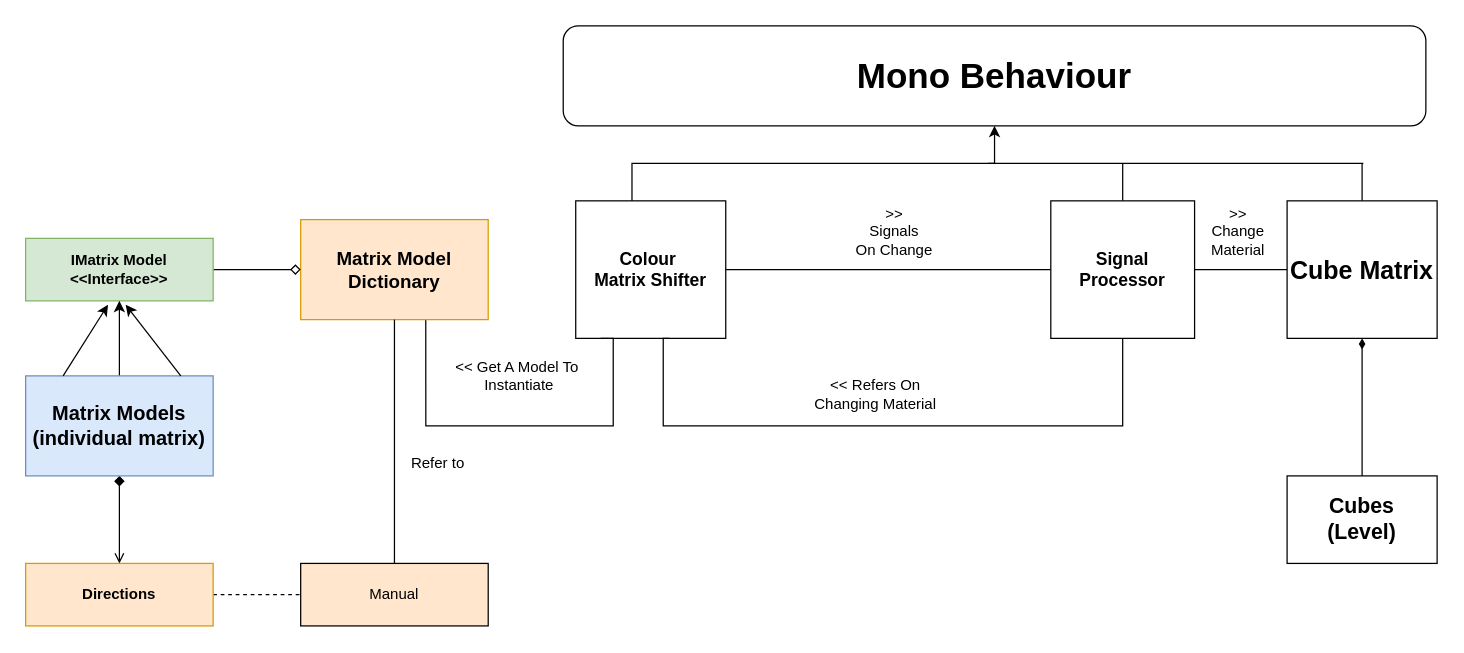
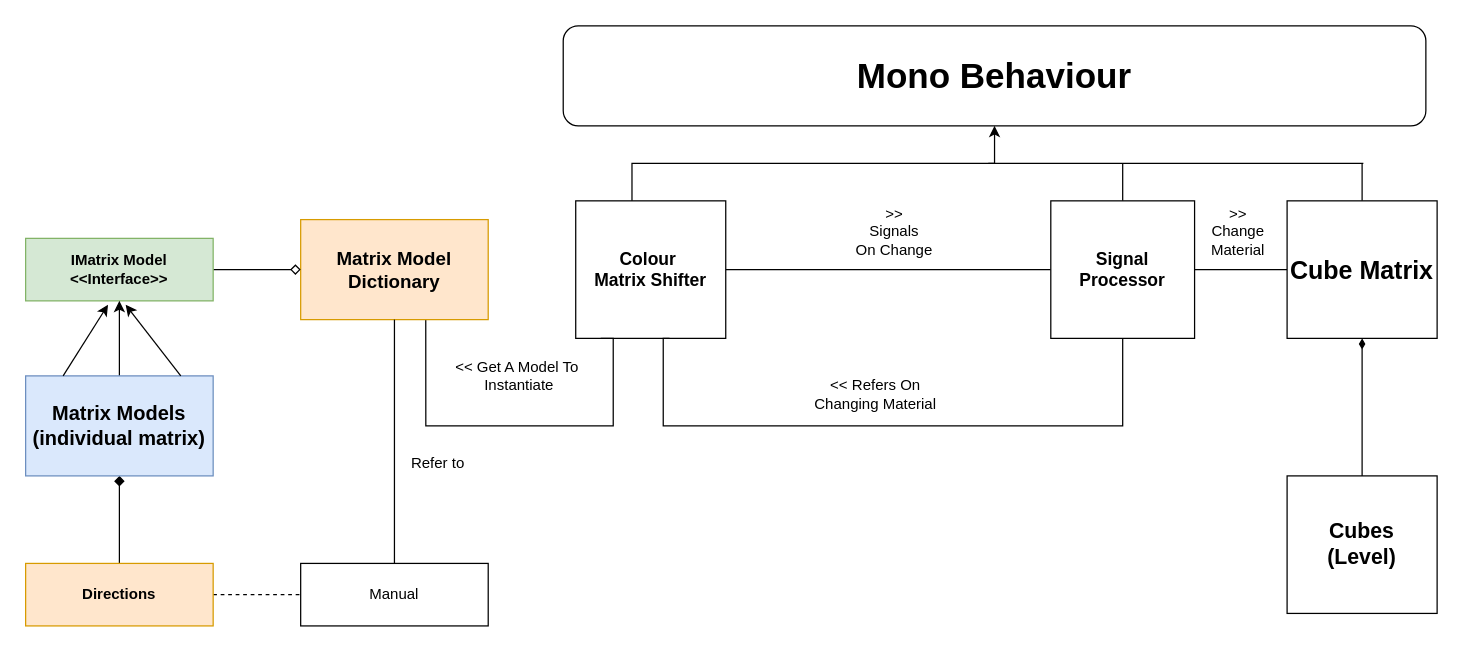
node "Cubes (Level)": size 150x88 -> 150x138
edge "Matrix Models (individual matrix)" -- "Directions": arrowhead open -> none
node "Manual": fillcolor #ffe6cc -> #ffffff
